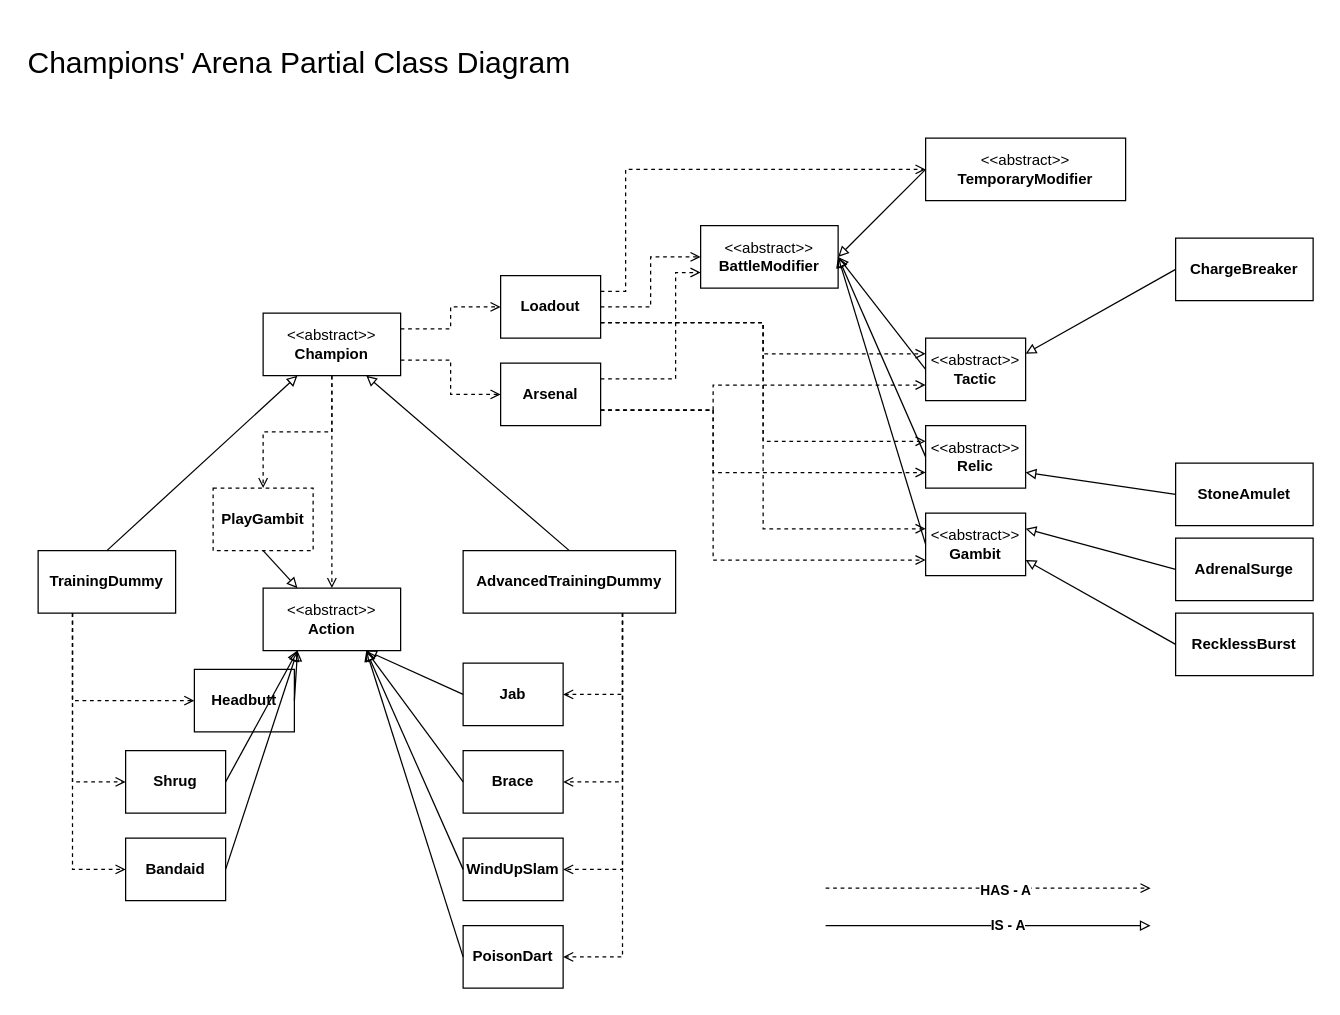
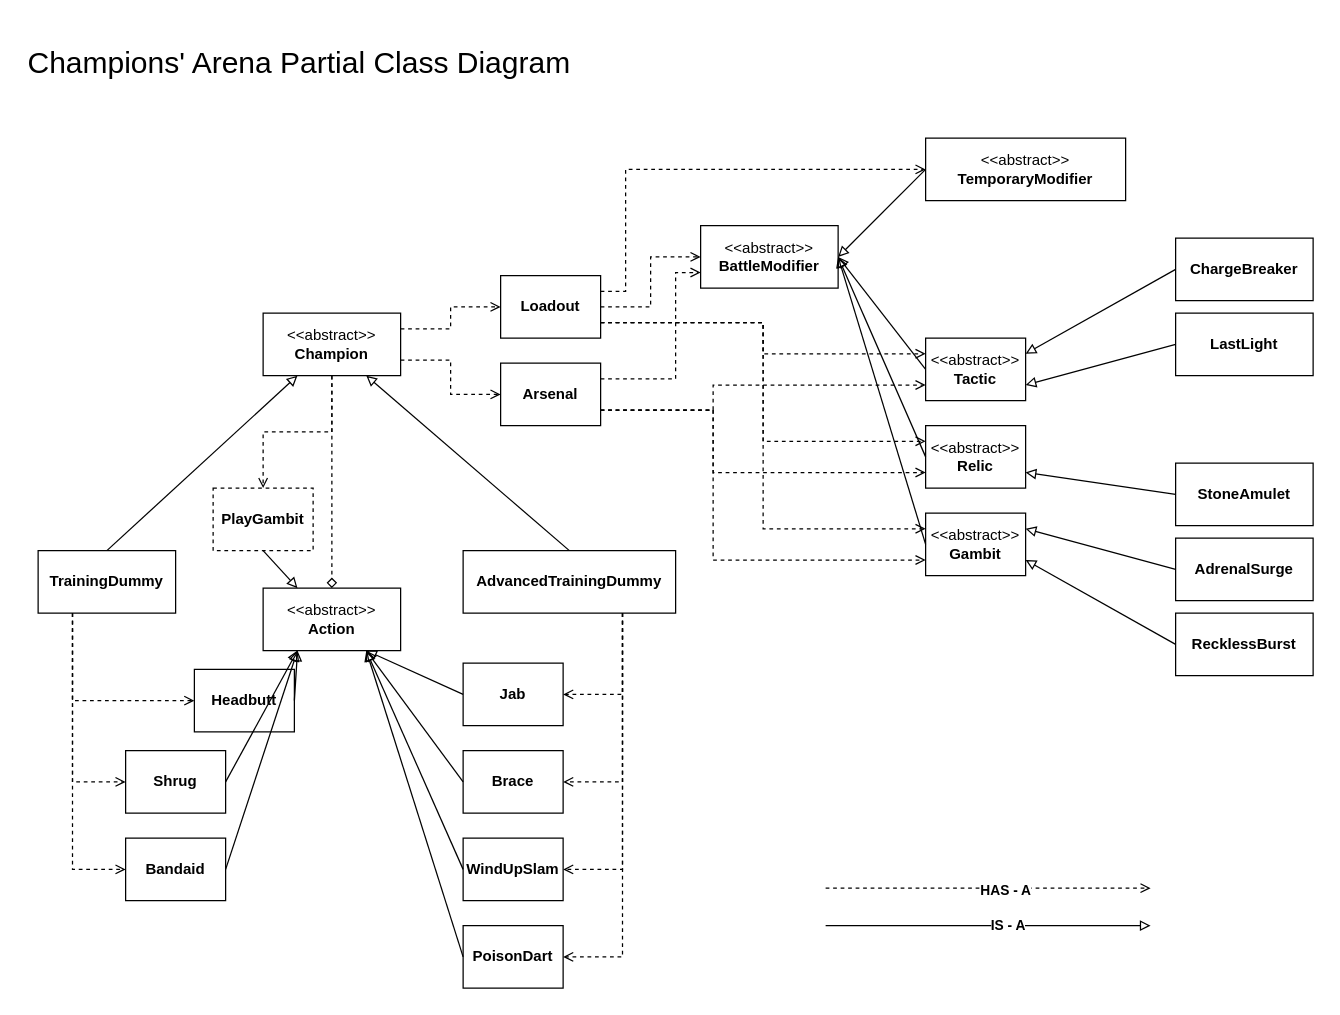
node "LastLight": added
edge "LastLight" -> "<<abstract>> Tactic": added
edge "<<abstract>> Champion" -> "<<abstract>> Action": arrowhead open -> diamond
